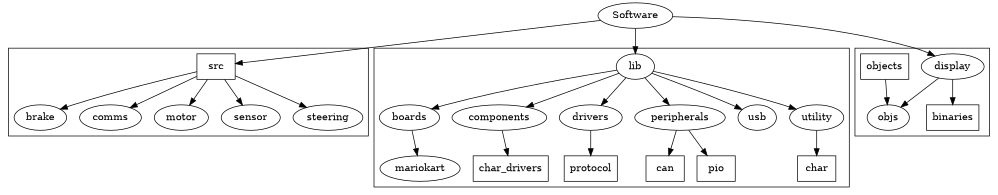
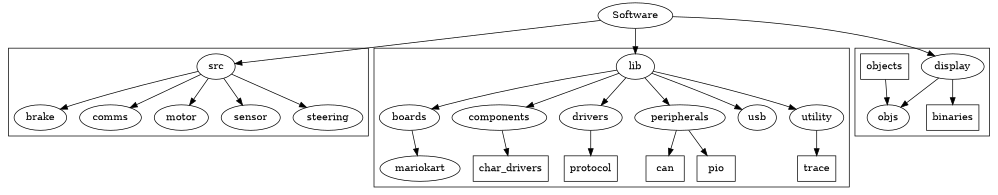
node "src": shape box -> ellipse
node "char": label "char" -> "trace"
